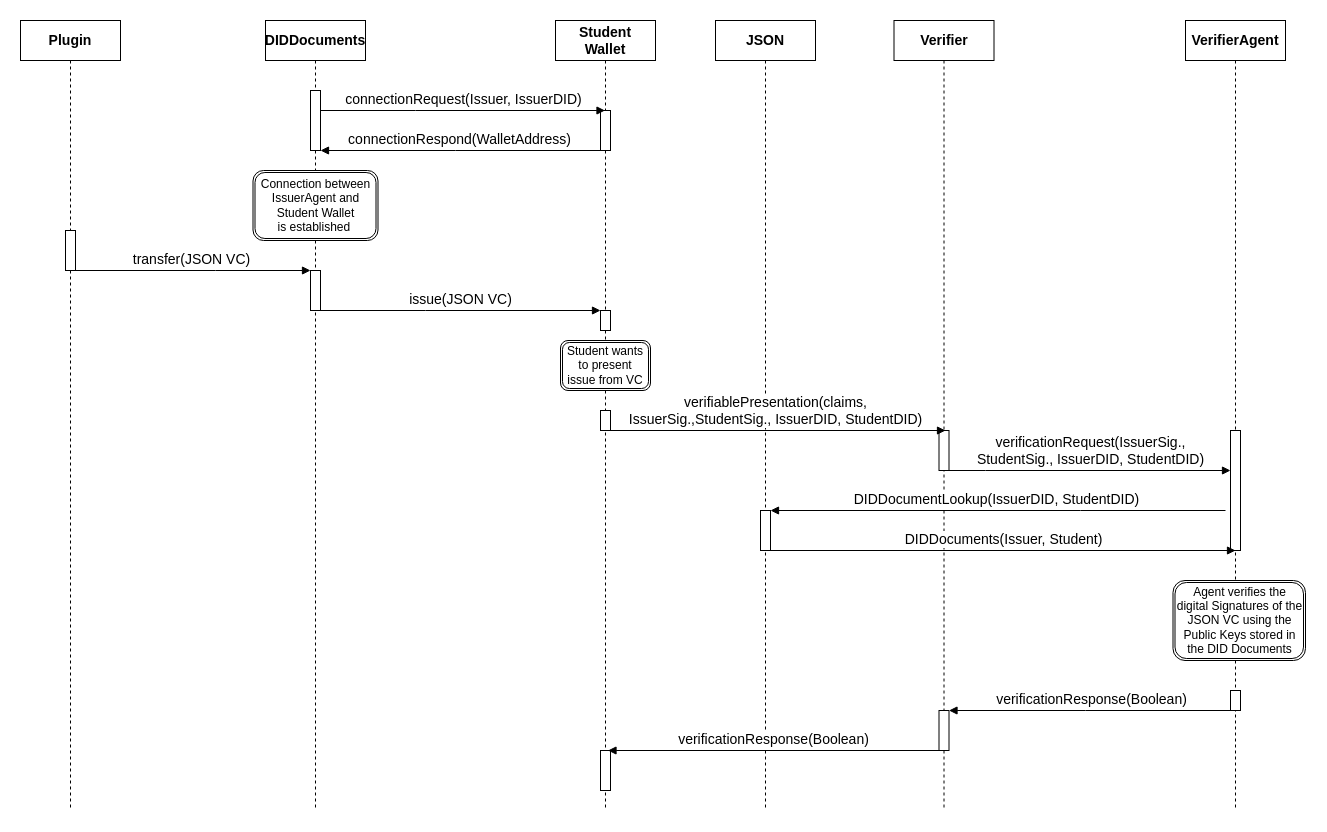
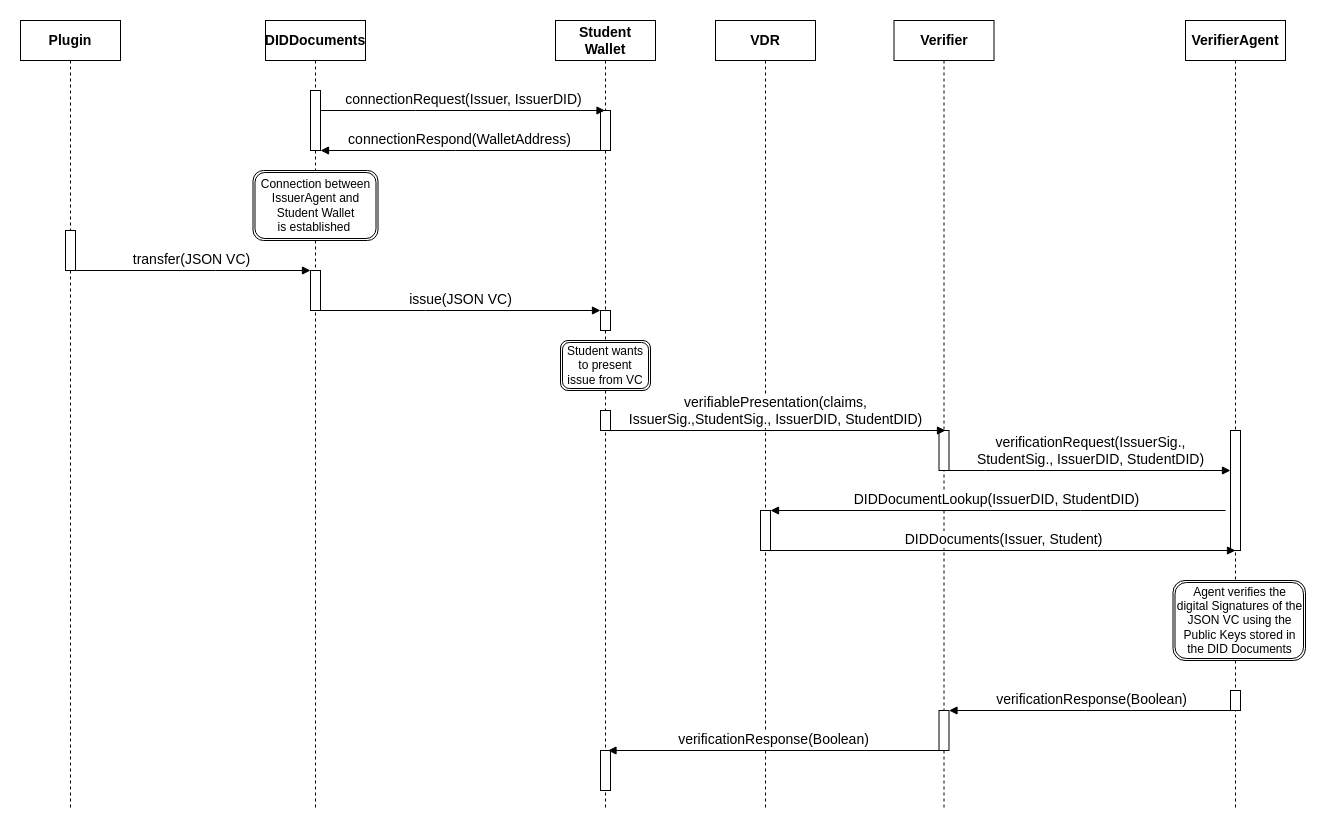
node "JSON": label "JSON" -> "VDR"
